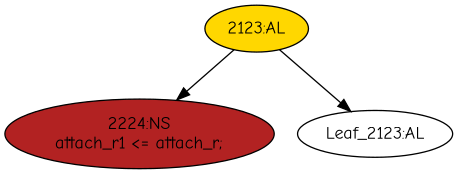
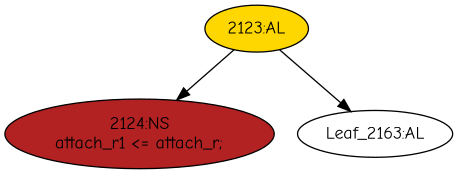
node "2224:NS attach_r1 <= attach_r;": label "2224:NS attach_r1 <= attach_r;" -> "2124:NS attach_r1 <= attach_r;"
node "Leaf_2123:AL": label "Leaf_2123:AL" -> "Leaf_2163:AL"
